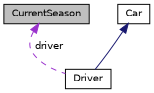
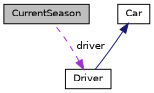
edge "Driver" -> "CurrentSeason": reversed
